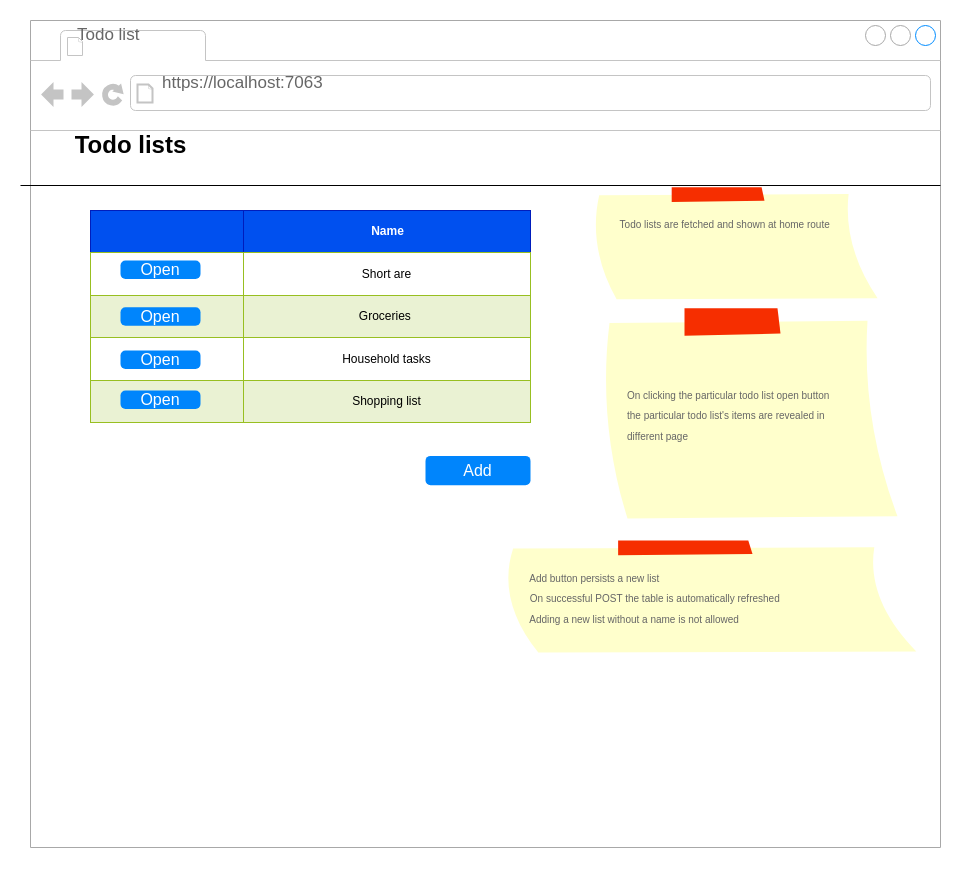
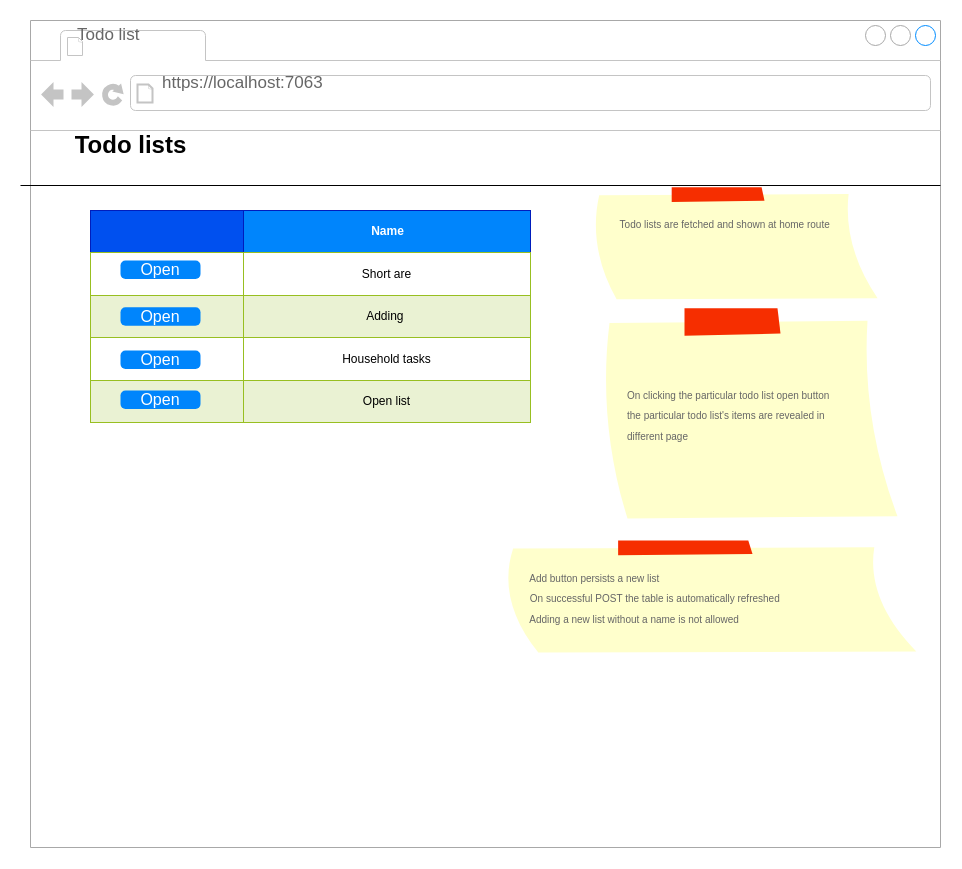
node "Name": fillcolor #0050ef -> #0085fc
node "Groceries": label "Groceries" -> "Adding"
node "Shopping list": label "Shopping list" -> "Open list"
node "Add": removed
